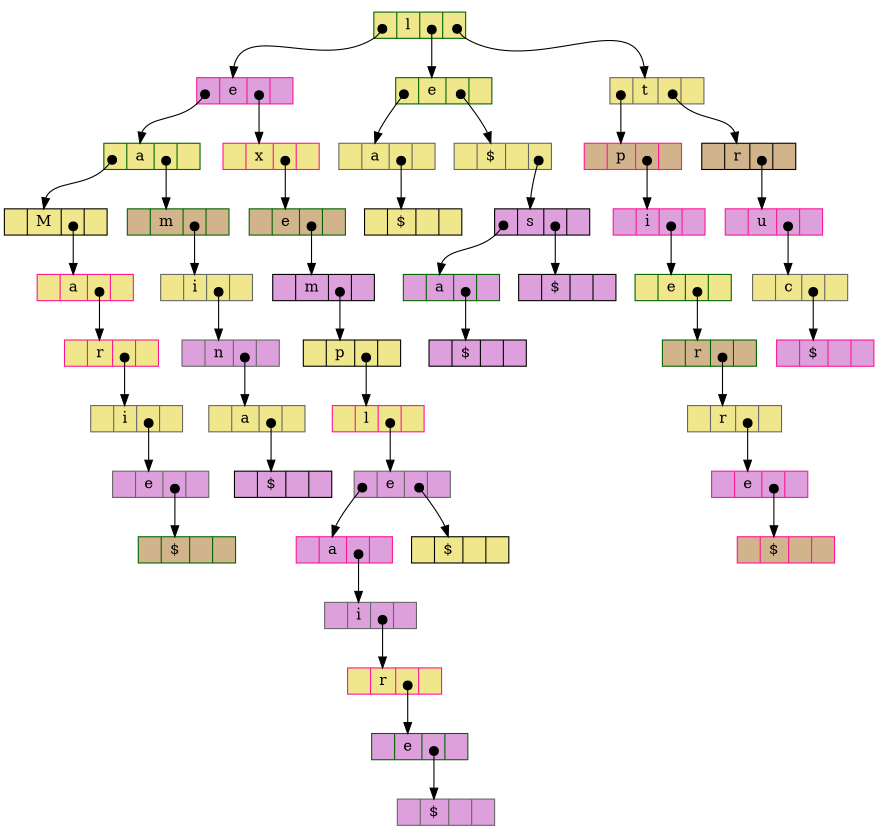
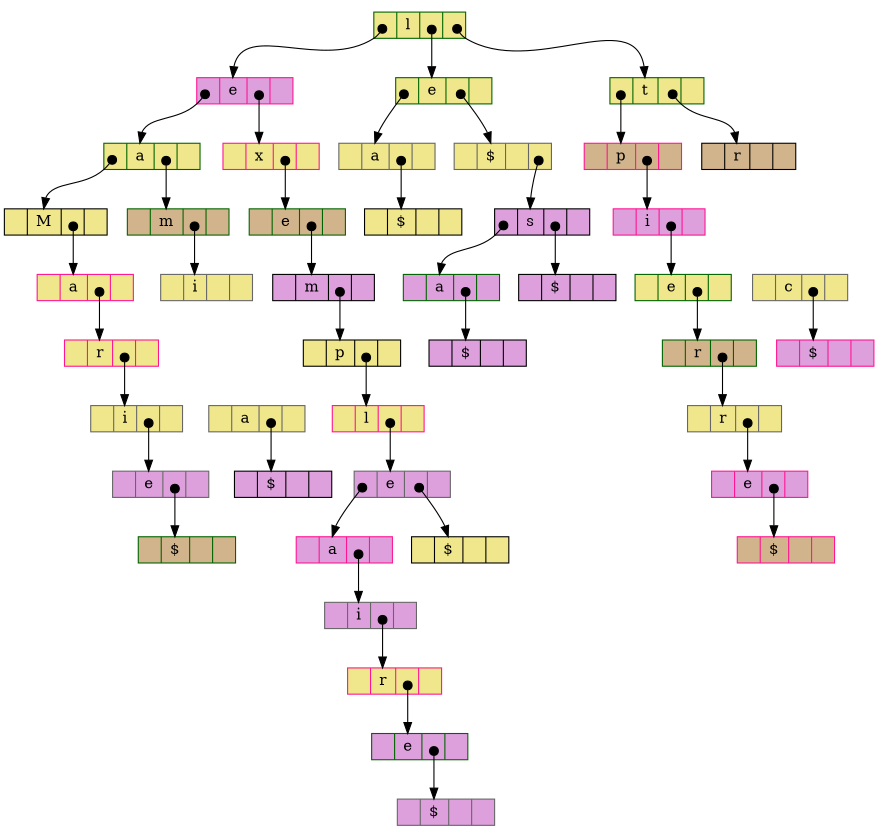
node "t": color gray40 -> darkgreen
node "u": removed
node "n": removed
